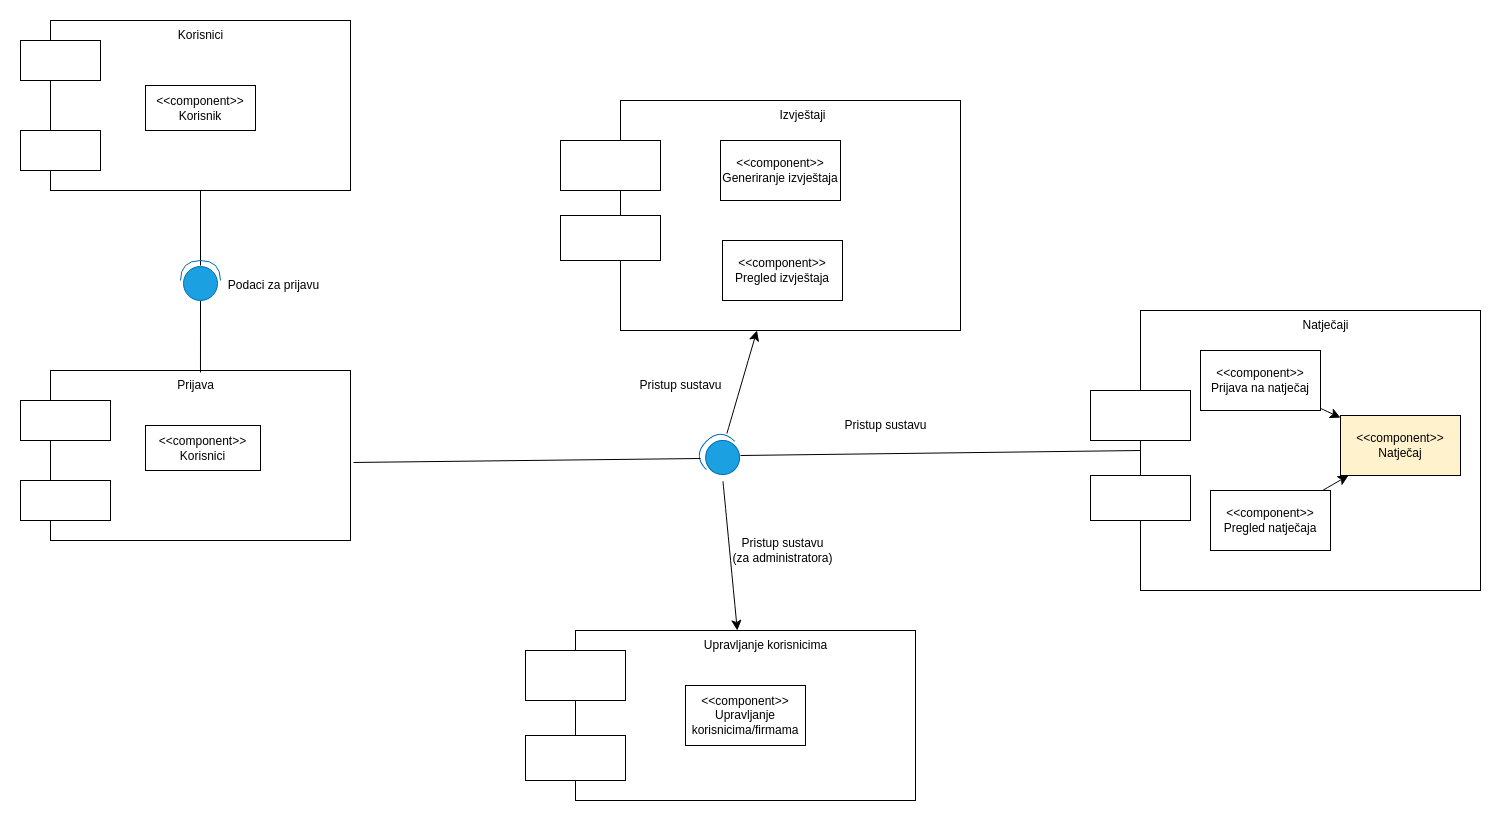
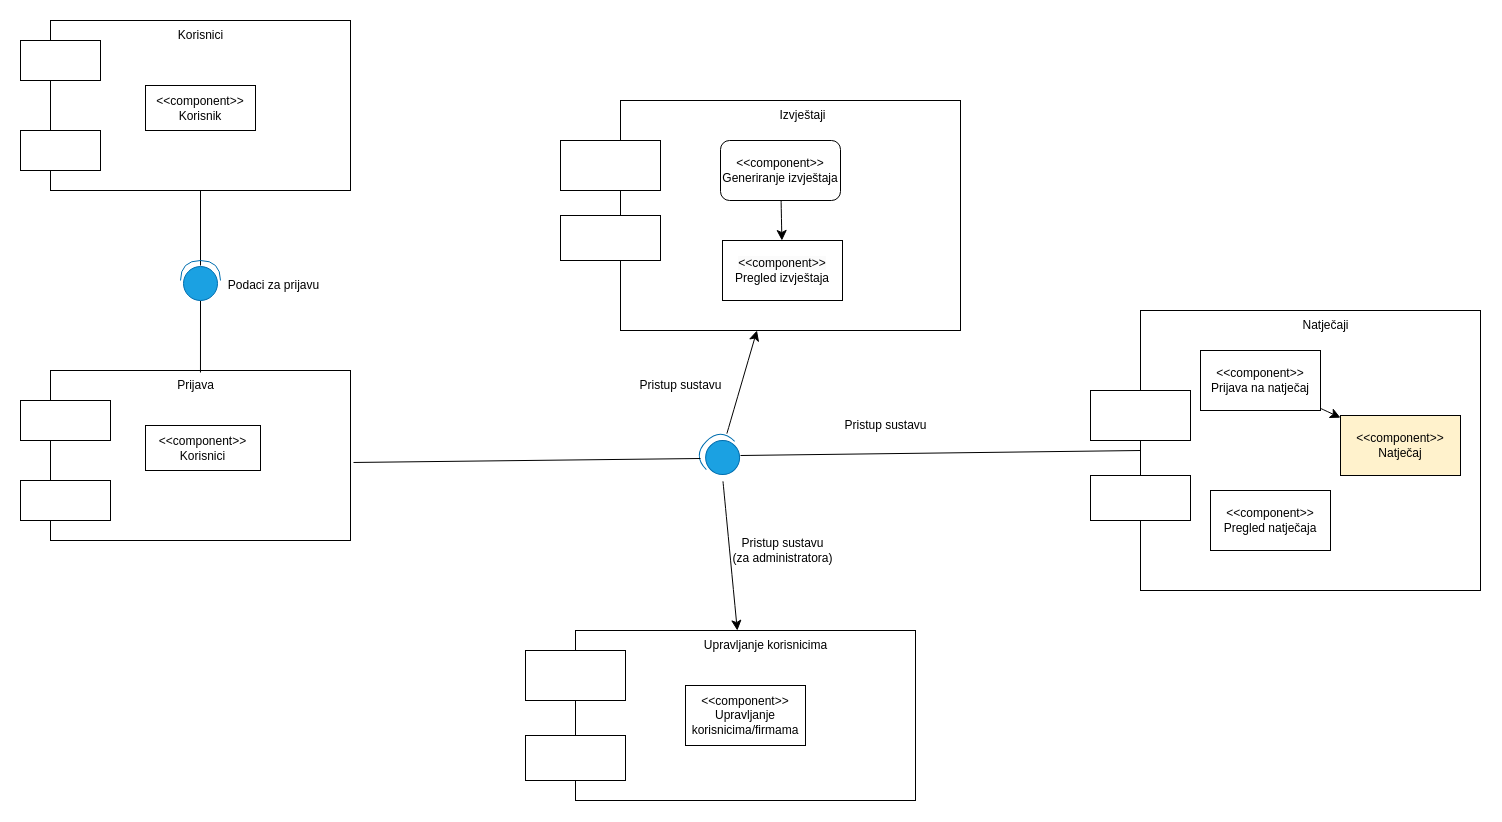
node "<<component>> Generiranje izvještaja": shape rectangle -> rounded rectangle
edge "<<component>> Generiranje izvještaja" -> "<<component>>Pregled izvještaja": added
edge "<<component>> Pregled natječaja" -> "<<component>> Natječaj": removed
